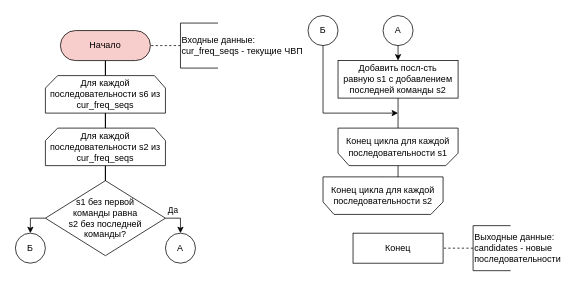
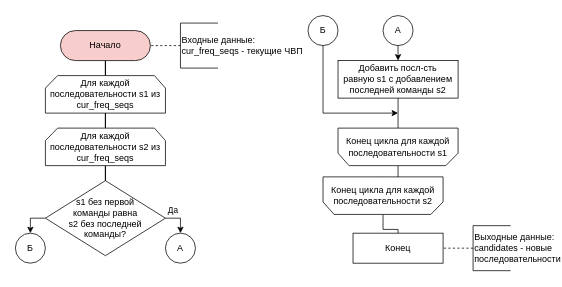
node "Для каждой последовательности s6 из cur_freq_seqs": label "Для каждой последовательности s6 из cur_freq_seqs" -> "Для каждой последовательности s1 из cur_freq_seqs"
edge "Конец цикла для каждой последовательности s2" -- "Конец": added
